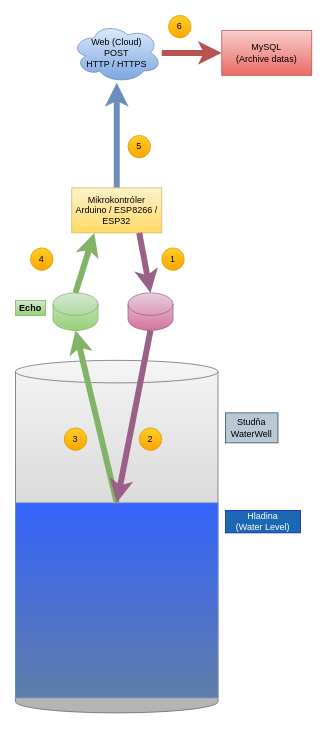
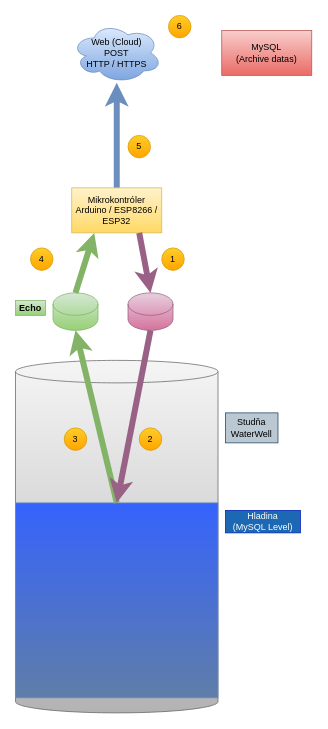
edge "Web (Cloud) POST HTTP / HTTPS" -> "MySQL (Archive datas)": removed
node "Hladina (Water Level)": label "Hladina (Water Level)" -> "Hladina (MySQL Level)"
